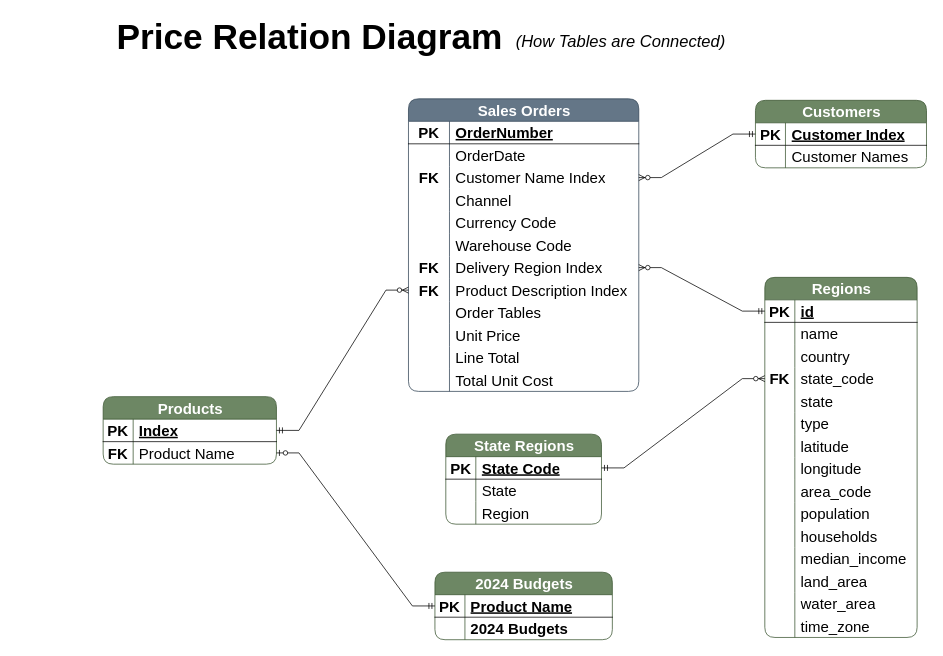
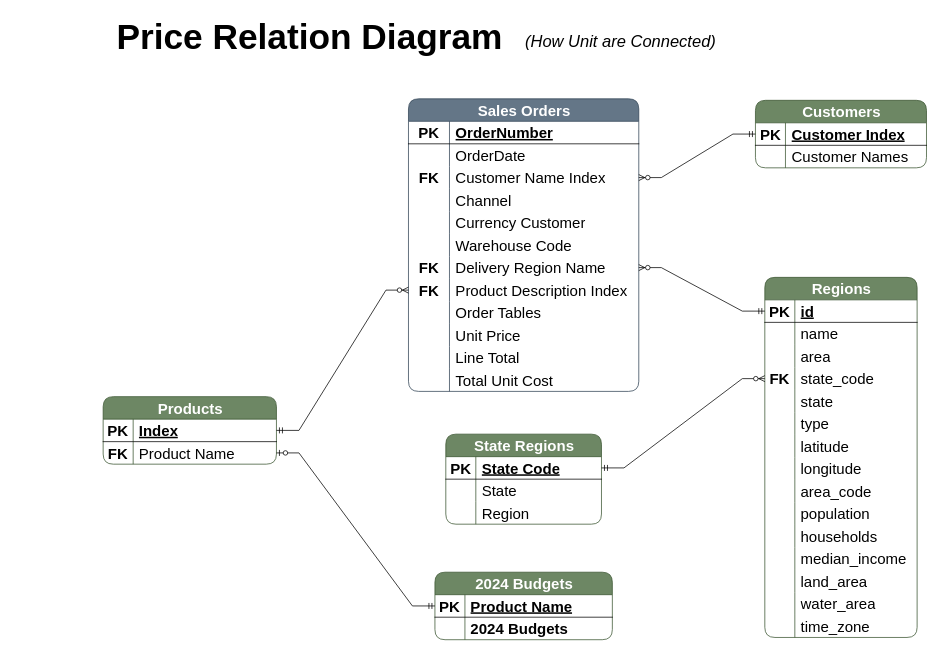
node "(How Tables are Connected)": label "(How Tables are Connected)" -> "(How Unit are Connected)"
node "Currency Code": label "Currency Code" -> "Currency Customer"
node "Delivery Region Index": label "Delivery Region Index" -> "Delivery Region Name"
node "country": label "country" -> "area"
